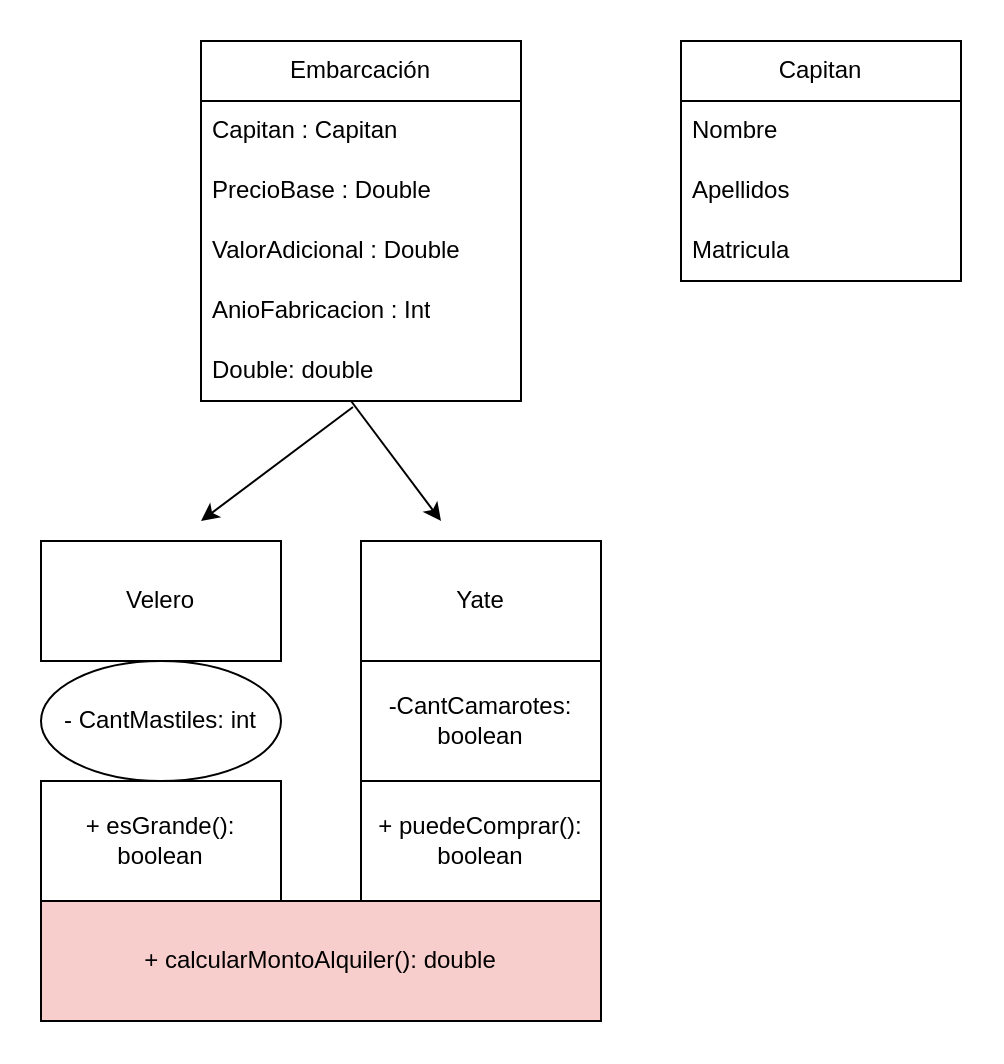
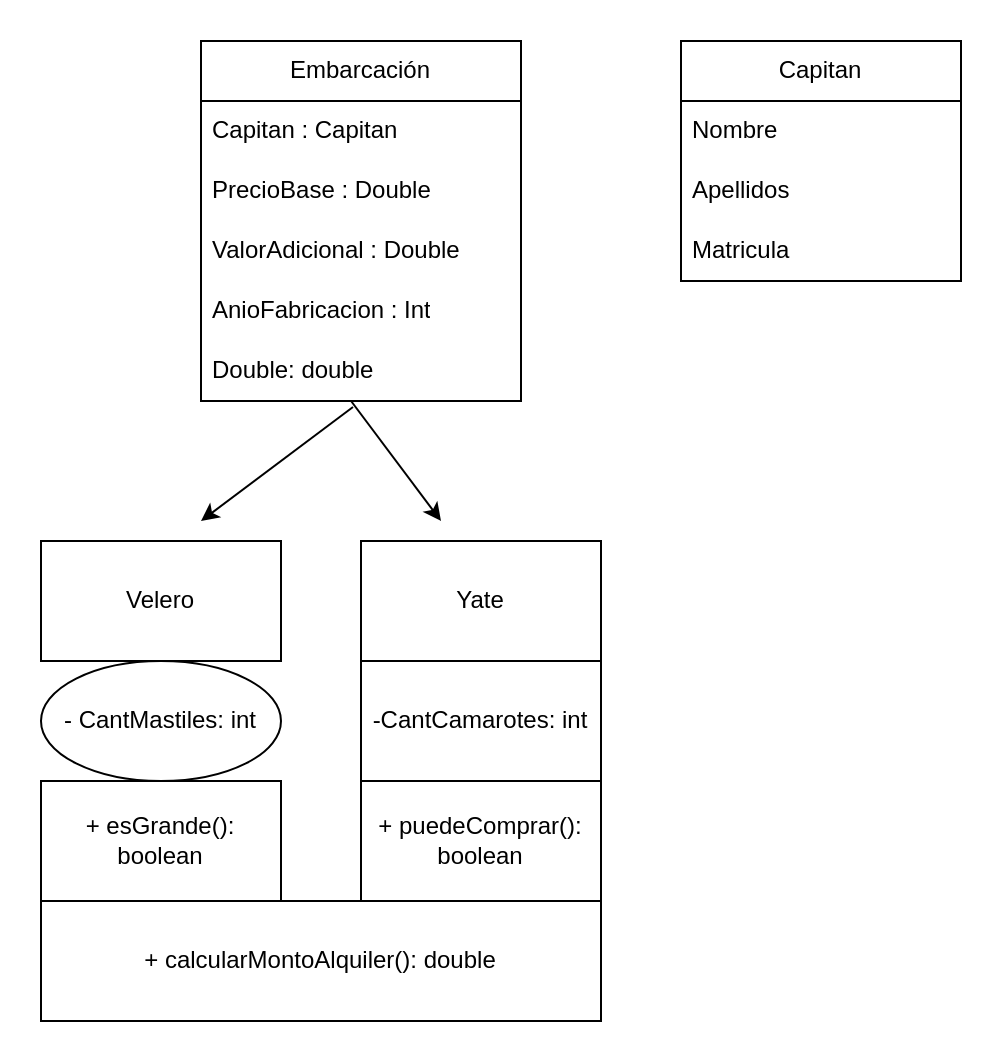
node "-CantCamarotes: boolean": label "-CantCamarotes: boolean" -> "-CantCamarotes: int"
node "+ calcularMontoAlquiler(): double": fillcolor #f8cecc -> #ffffff
